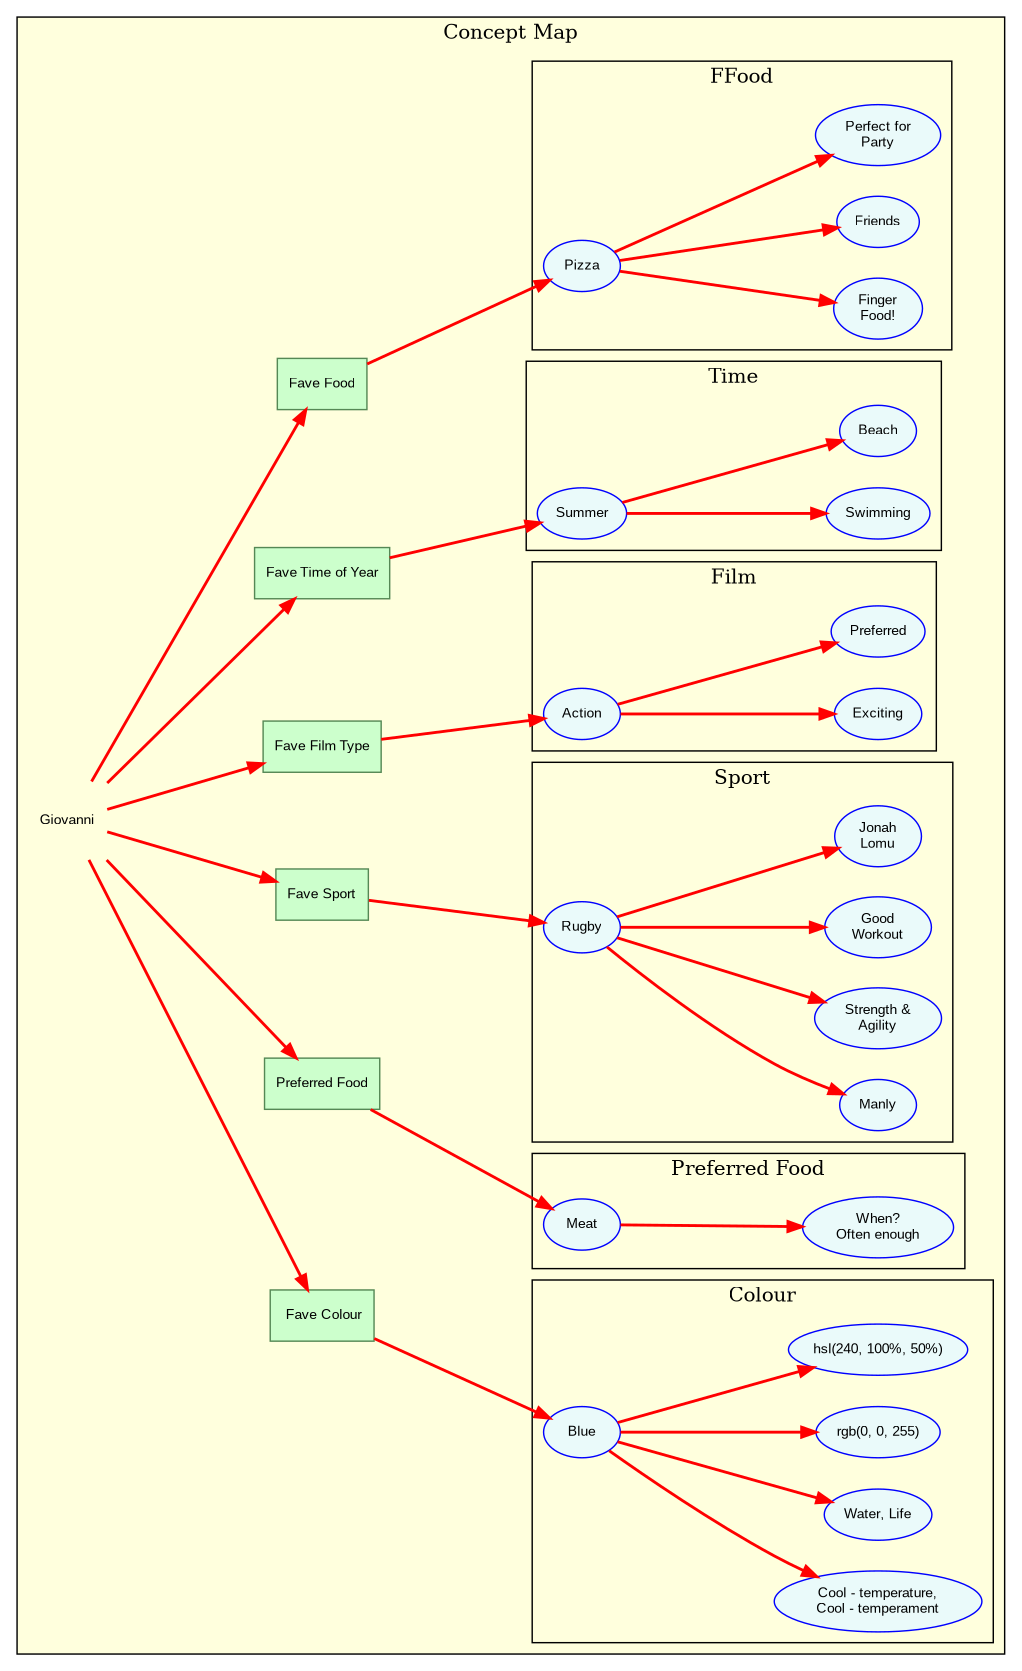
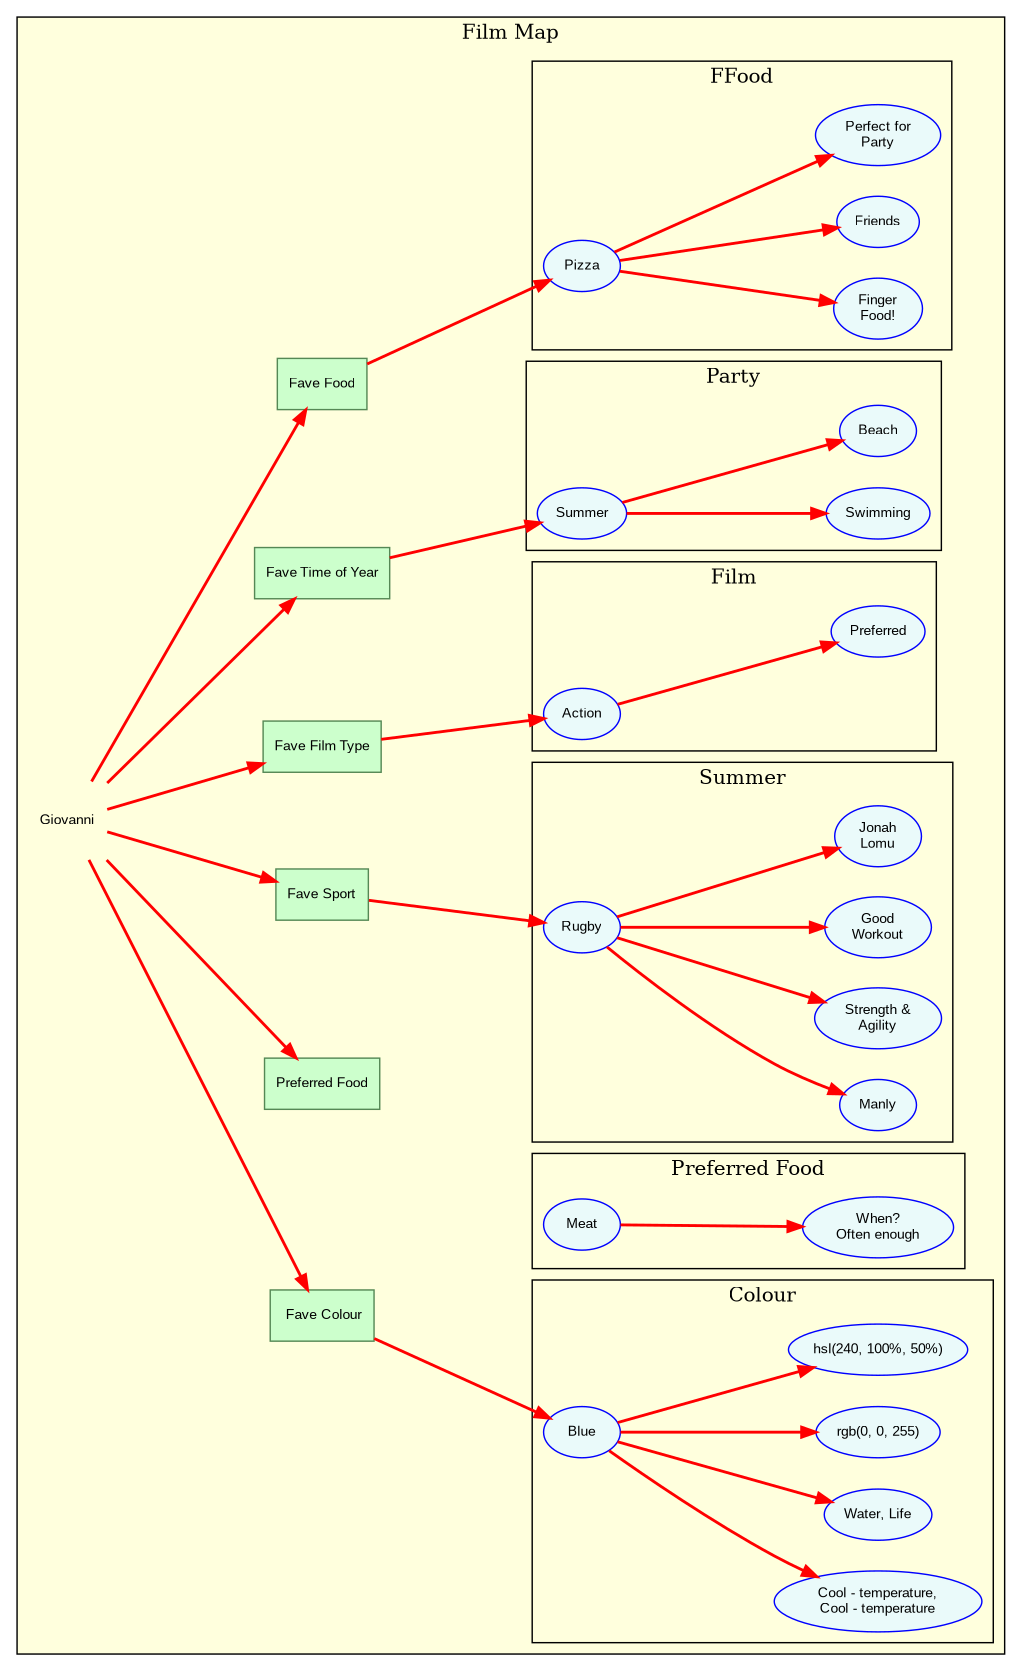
cluster "Concept Map": label "Concept Map" -> "Film Map"
cluster "Time": label "Time" -> "Party"
node "Exciting": removed
cluster "Sport": label "Sport" -> "Summer"
edge "Preferred Food" -> "Meat": removed
node "Cool - temperature, Cool - temperament": label "Cool - temperature, Cool - temperament" -> "Cool - temperature, Cool - temperature"
